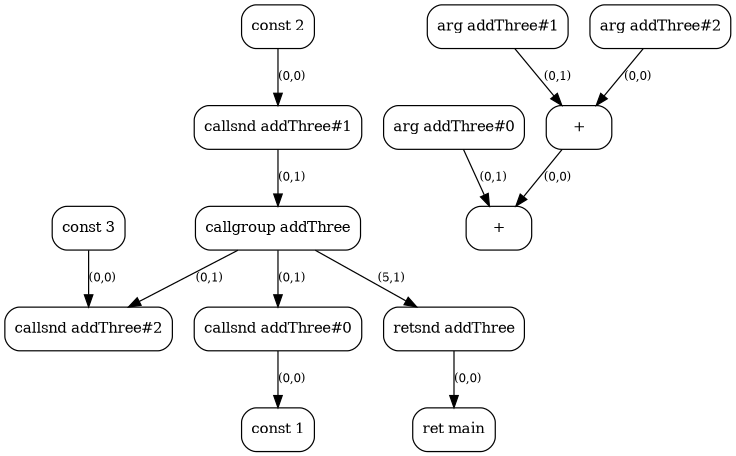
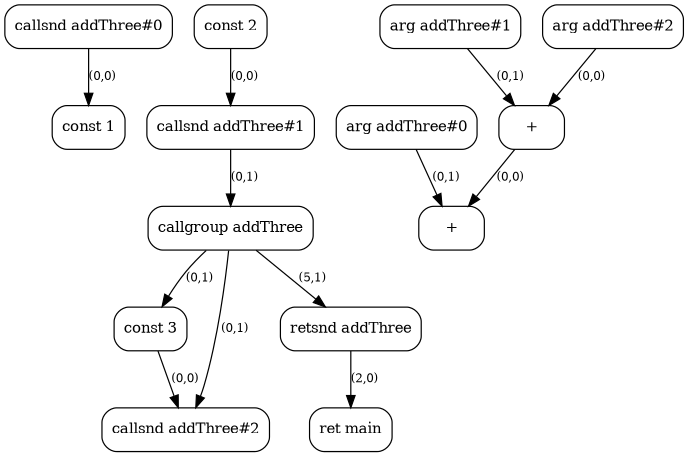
edge "callgroup addThree" -> "callsnd addThree#0": now "callgroup addThree" -> "const 3"
edge "retsnd addThree" -> "ret main": label "(0,0)" -> "(2,0)"
